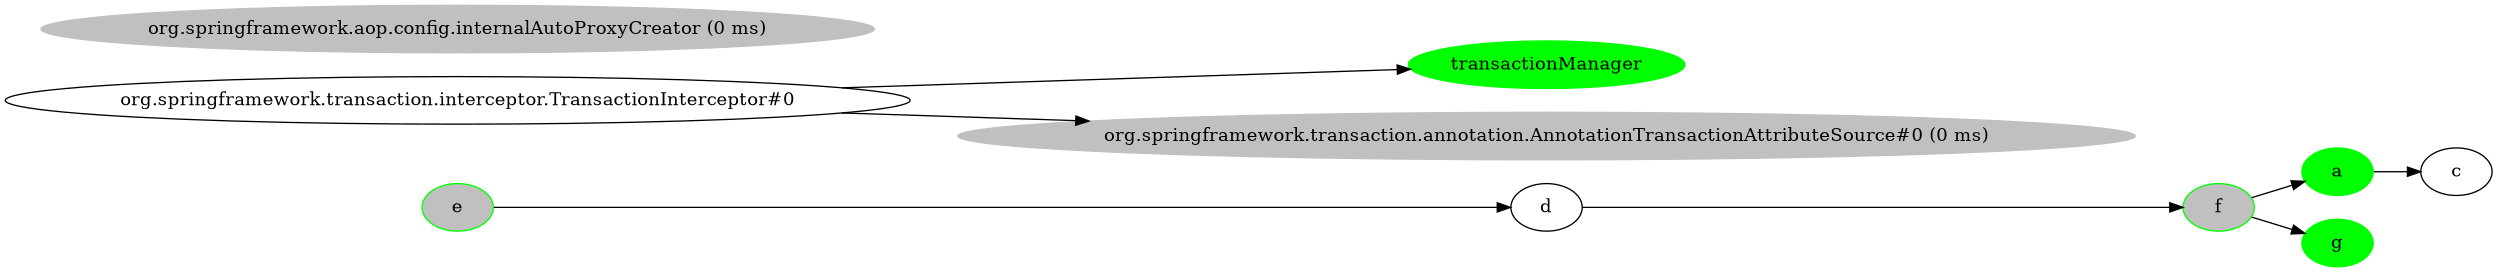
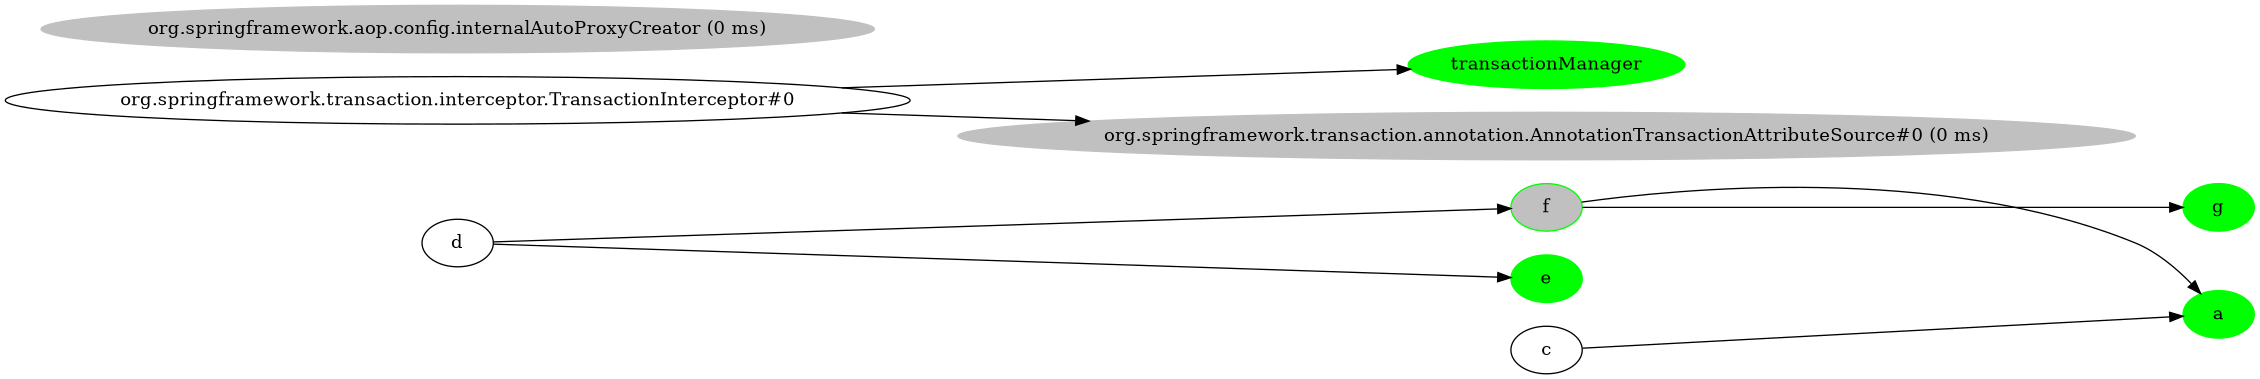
edge "a" -> "c": reversed
node "e": fillcolor grey -> green
edge "e" -> "d": reversed
